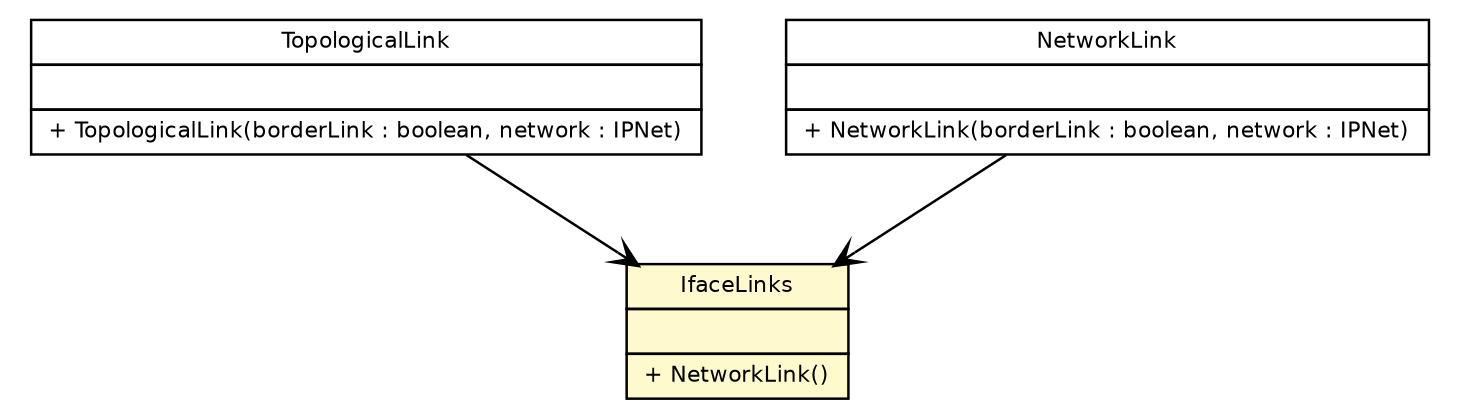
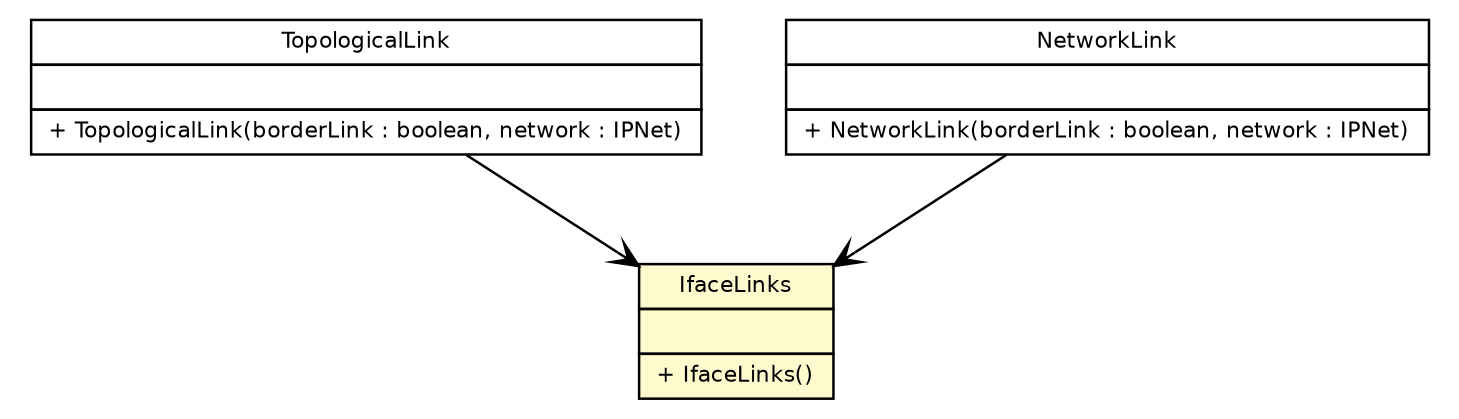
node "IfaceLinks": text "+ NetworkLink()" -> "+ IfaceLinks()"
